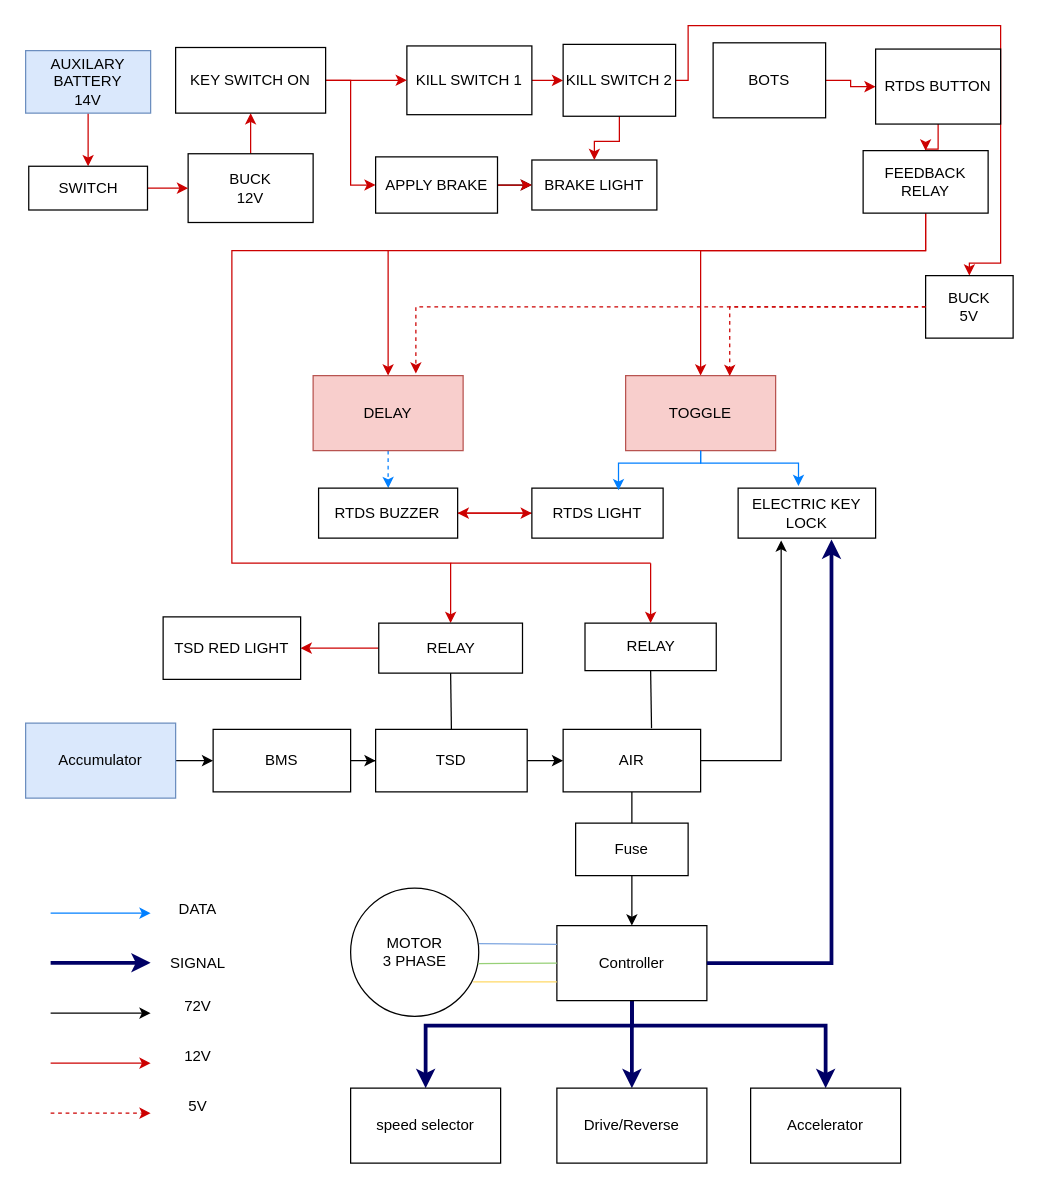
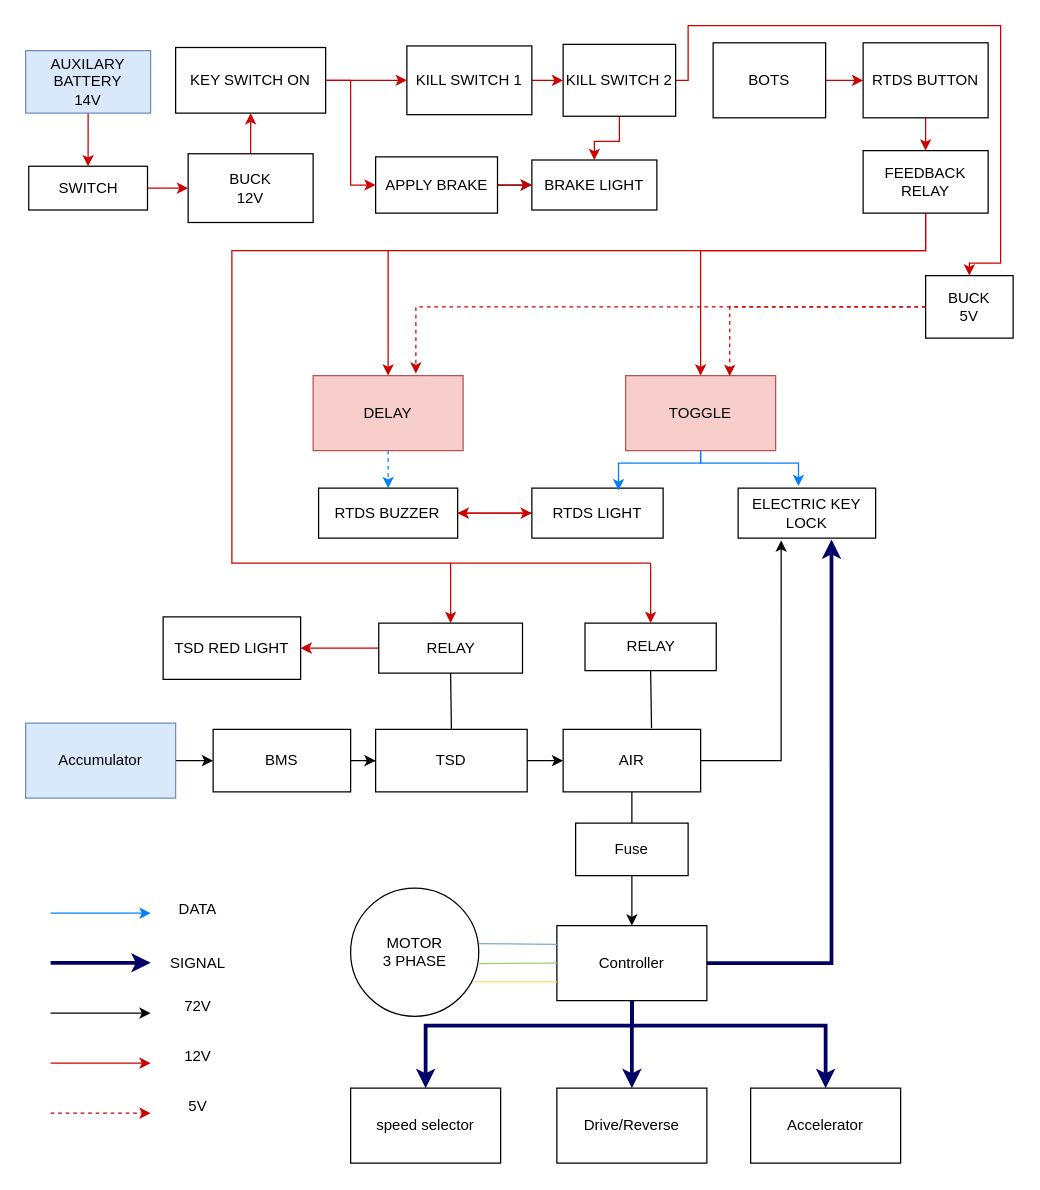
node "RTDS BUTTON": moved (938, 87) -> (926, 80)
